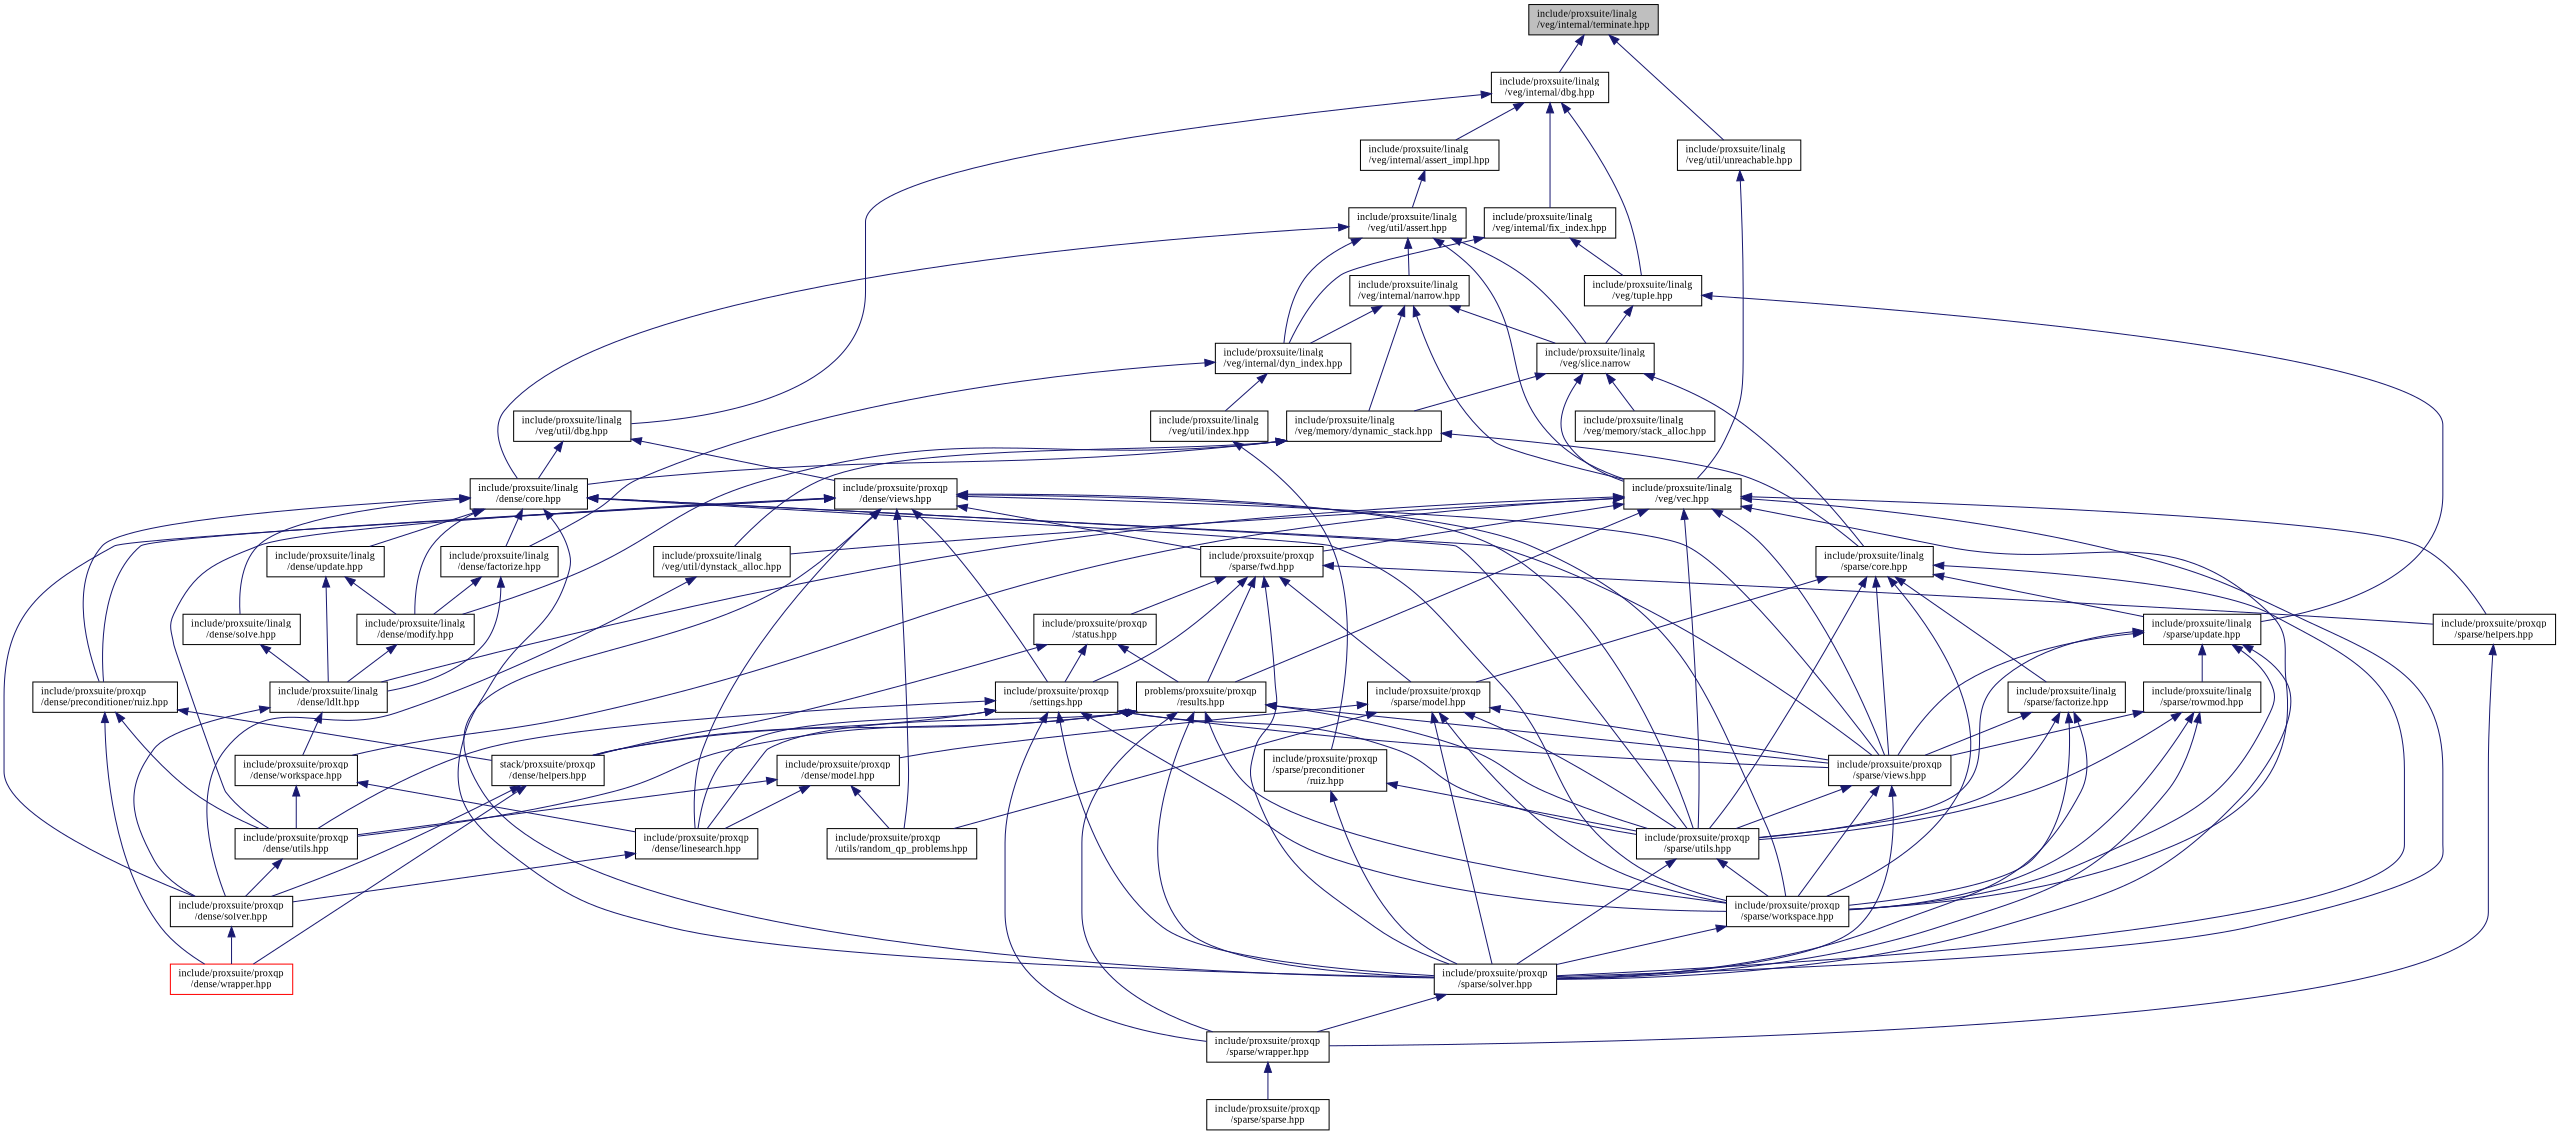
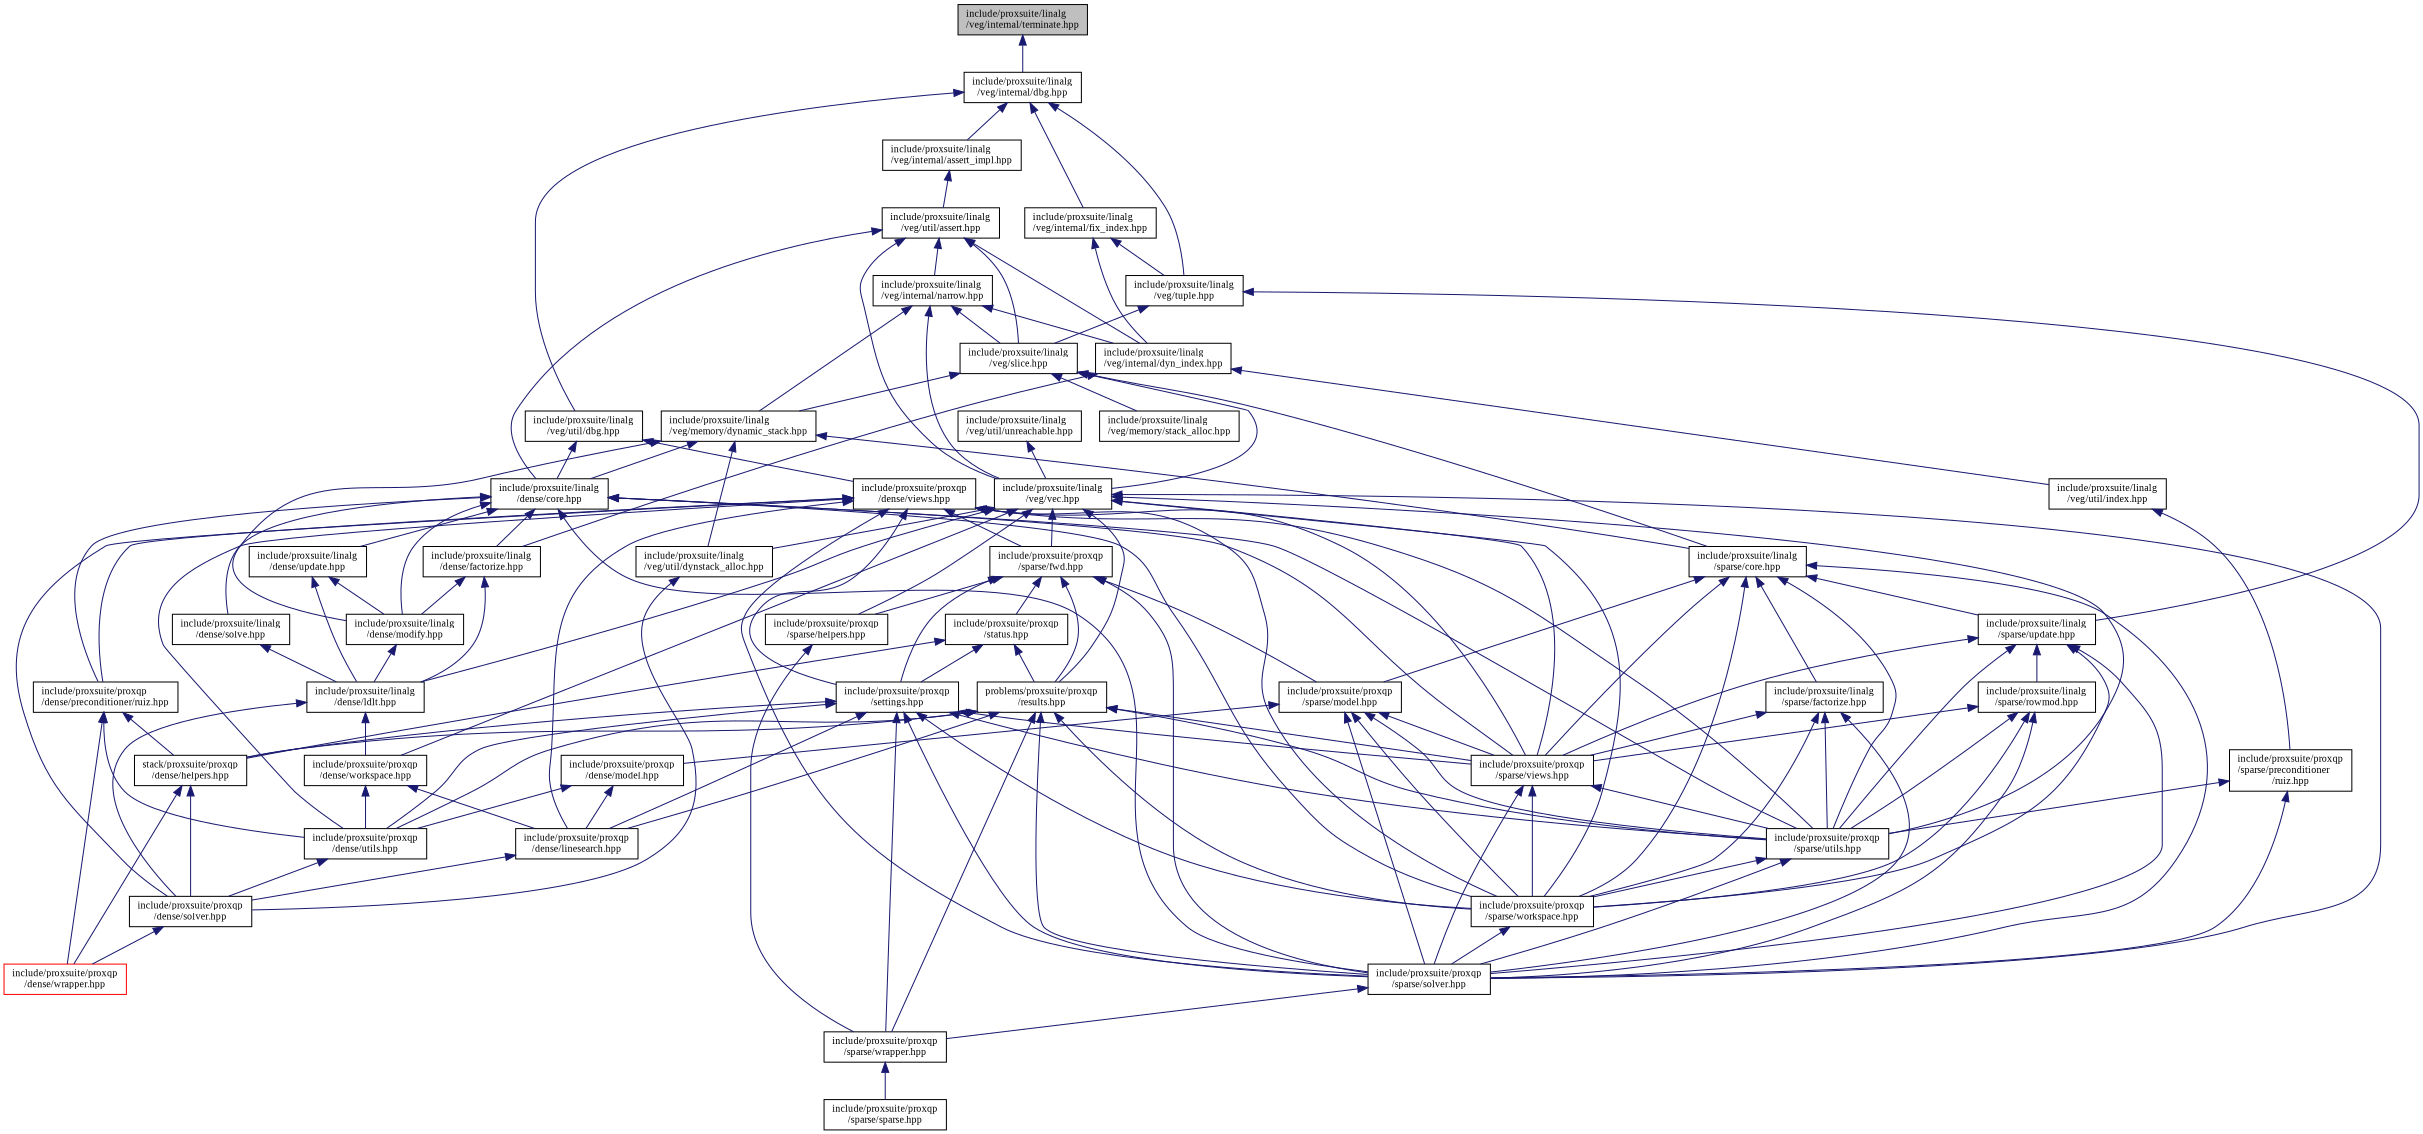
edge "include/proxsuite/linalg /veg/util/unreachable.hpp" -> "include/proxsuite/linalg /veg/internal/terminate.hpp": removed
node "include/proxsuite/linalg /veg/slice.narrow": label "include/proxsuite/linalg /veg/slice.narrow" -> "include/proxsuite/linalg /veg/slice.hpp"
node "include/proxsuite/proxqp /utils/random_qp_problems.hpp": removed
